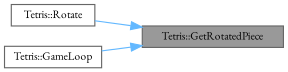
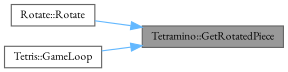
node "Tetris::Rotate": label "Tetris::Rotate" -> "Rotate::Rotate"
node "Tetris::GetRotatedPiece": label "Tetris::GetRotatedPiece" -> "Tetramino::GetRotatedPiece"
